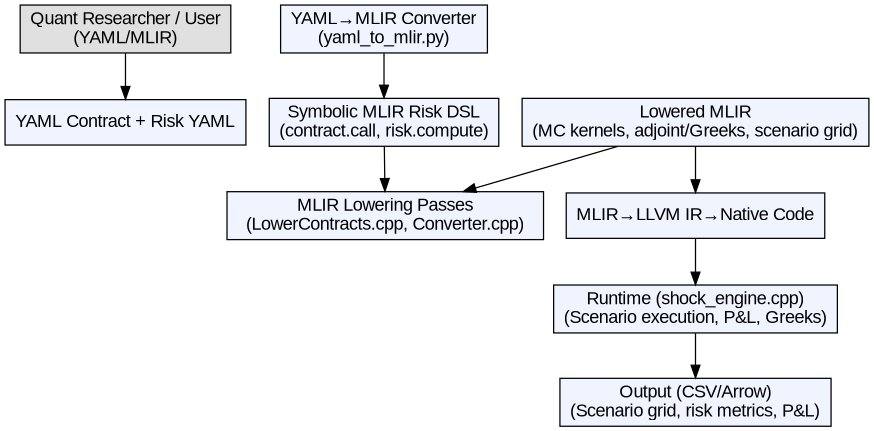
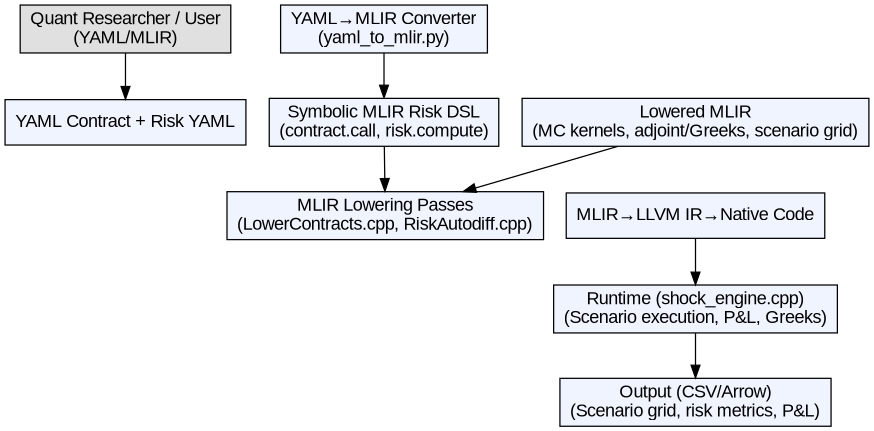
edge "Lowered MLIR (MC kernels, adjoint/Greeks, scenario grid)" -> "MLIR→LLVM IR→Native Code": removed
node "MLIR Lowering Passes (LowerContracts.cpp, Converter.cpp)": label "MLIR Lowering Passes (LowerContracts.cpp, Converter.cpp)" -> "MLIR Lowering Passes (LowerContracts.cpp, RiskAutodiff.cpp)"
